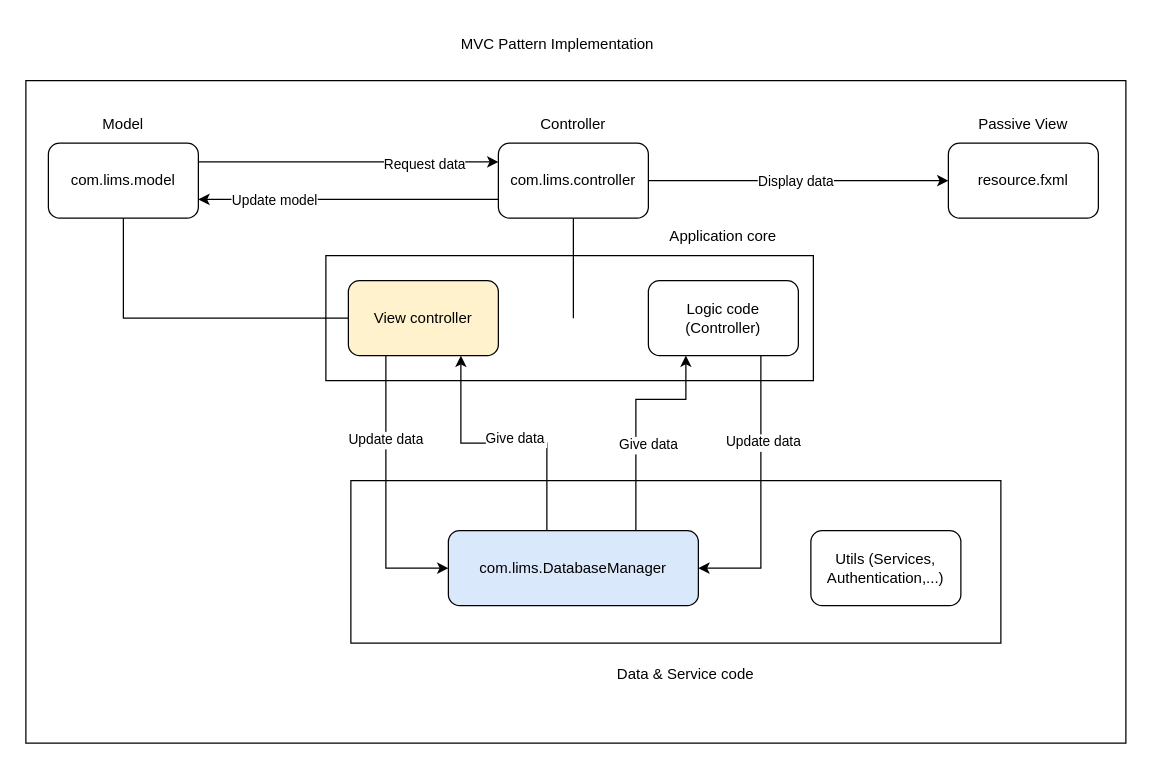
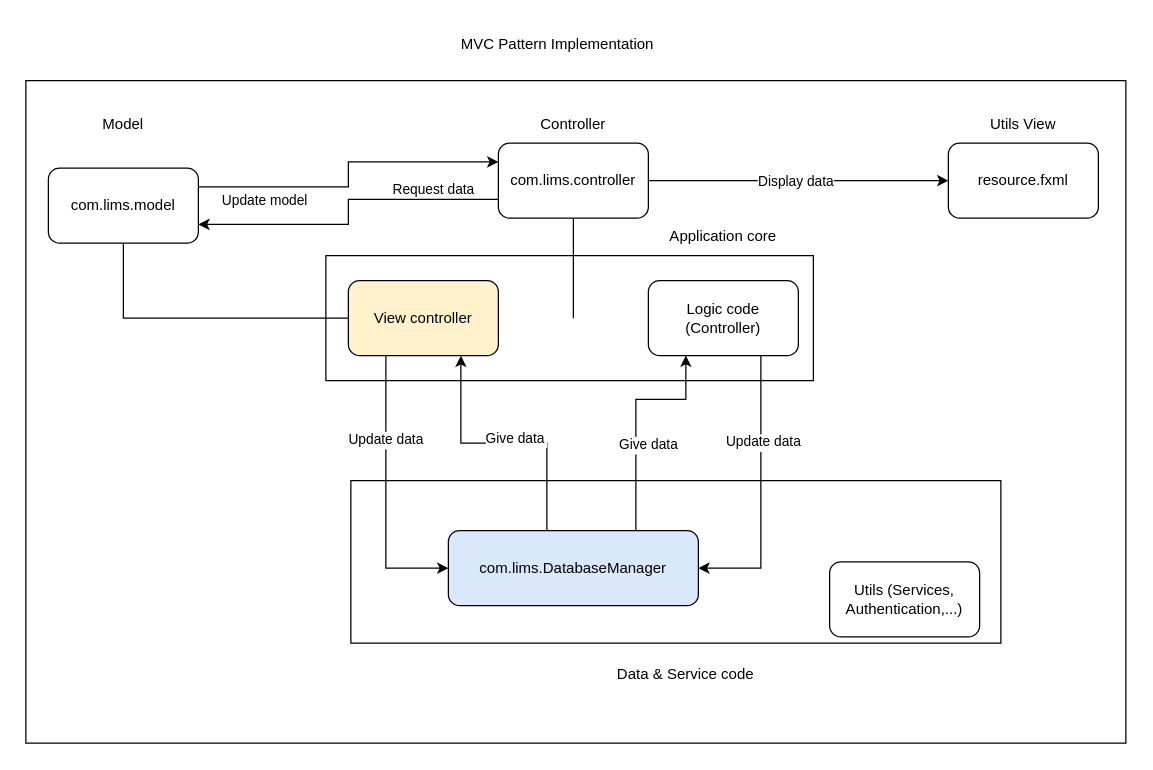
node "Passive View": label "Passive View" -> "Utils View"
node "com.lims.model": moved (123, 181) -> (123, 206)
node "Utils (Services, Authentication,...)": moved (886, 568) -> (904, 599)
